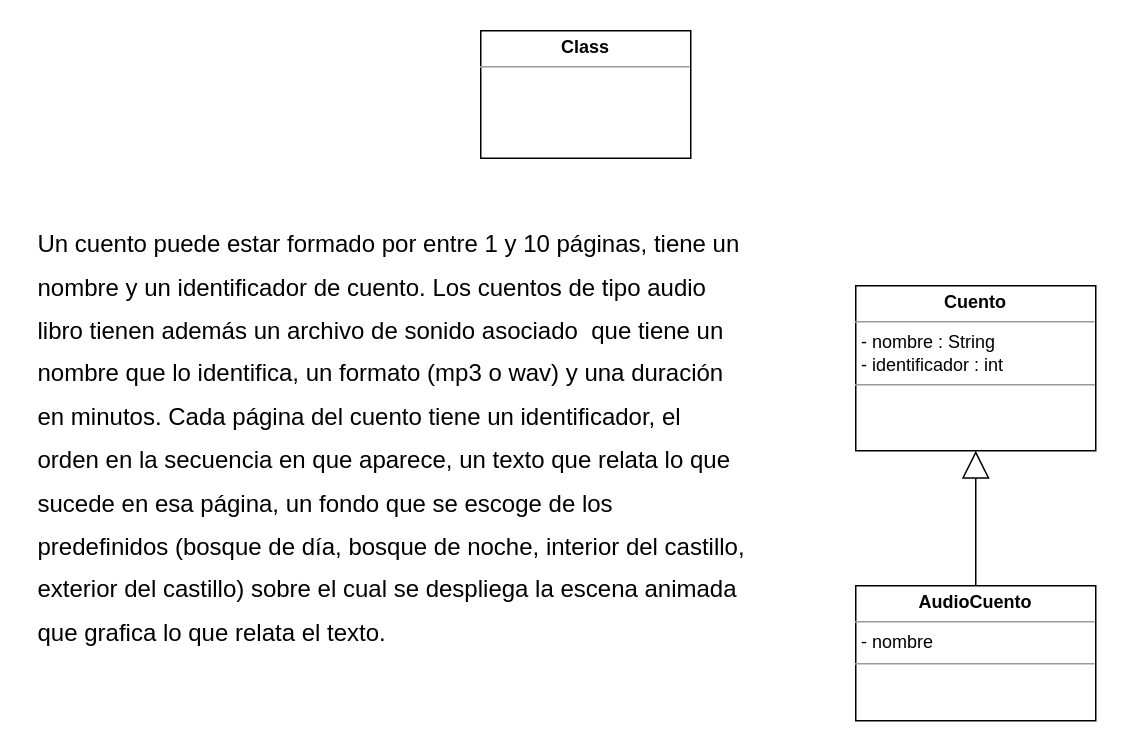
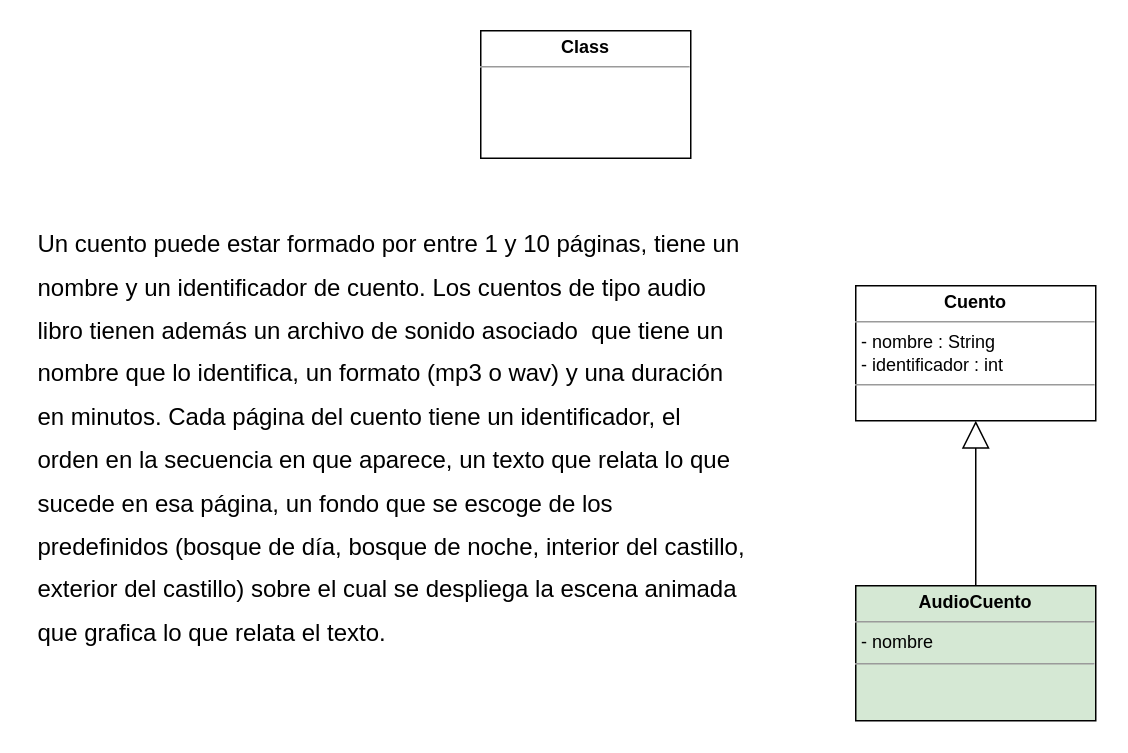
node "Cuento - nombre : String - identificador : int": size 240x165 -> 240x135
node "AudioCuento - nombre": fillcolor #ffffff -> #d5e8d4
